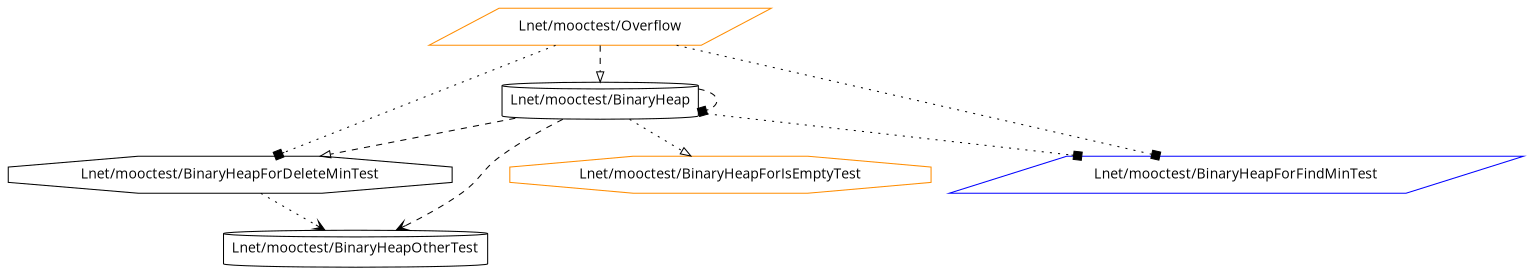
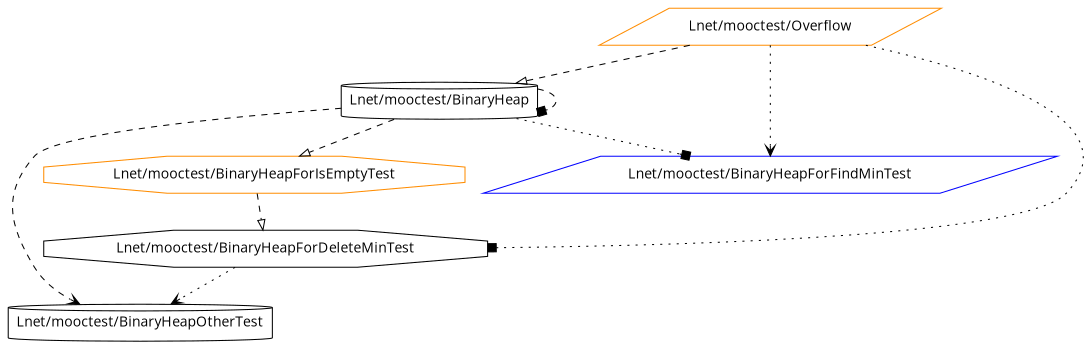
edge "Lnet/mooctest/Overflow" -> "Lnet/mooctest/BinaryHeapForFindMinTest": arrowhead box -> vee
edge "Lnet/mooctest/BinaryHeap" -> "Lnet/mooctest/BinaryHeapForIsEmptyTest": style dotted -> dashed
edge "Lnet/mooctest/BinaryHeap" -> "Lnet/mooctest/BinaryHeapForDeleteMinTest": now "Lnet/mooctest/BinaryHeapForIsEmptyTest" -> "Lnet/mooctest/BinaryHeapForDeleteMinTest"
